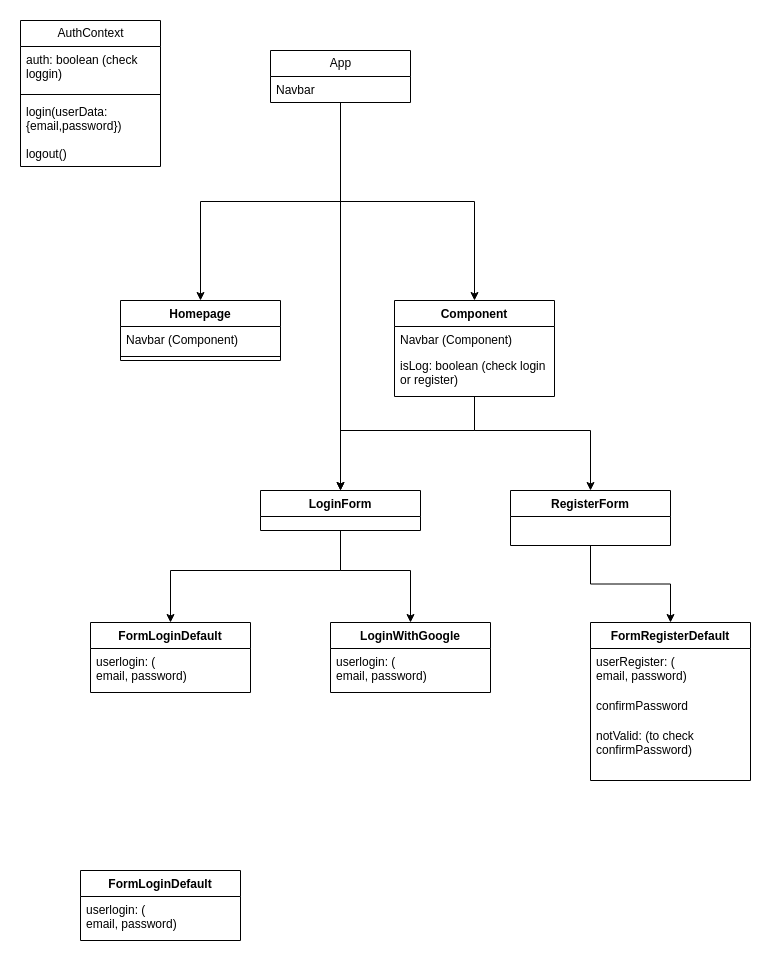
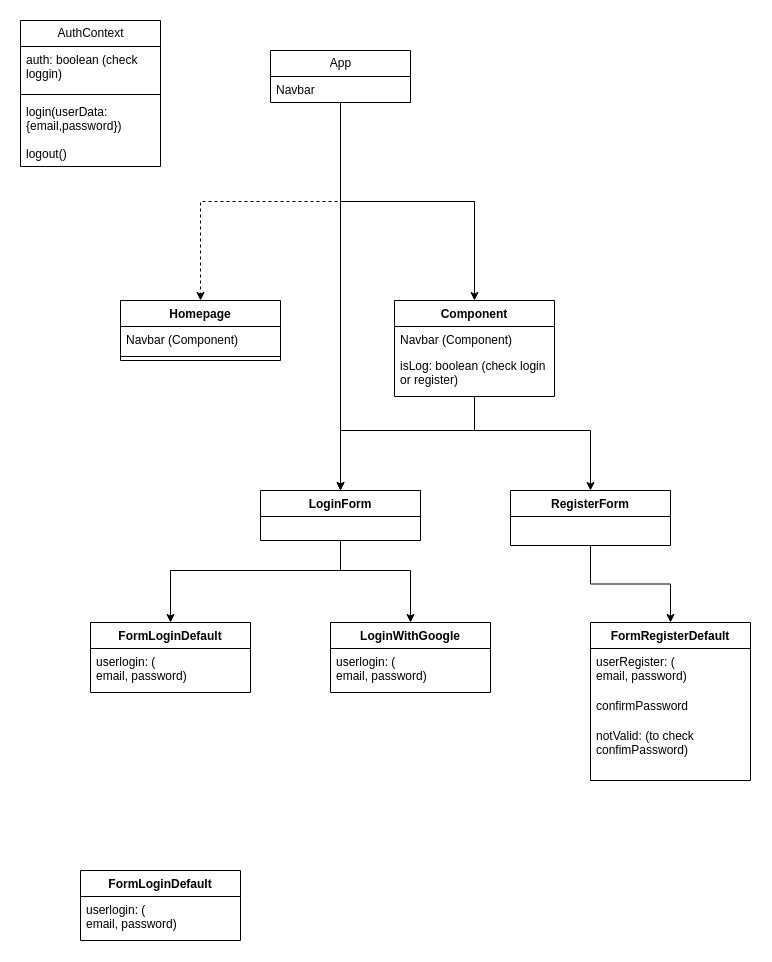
edge "App" -> "Homepage": style solid -> dashed
node "LoginForm": size 160x40 -> 160x50
node "notValid: (to check confirmPassword)": label "notValid: (to check confirmPassword)" -> "notValid: (to check confimPassword)"
